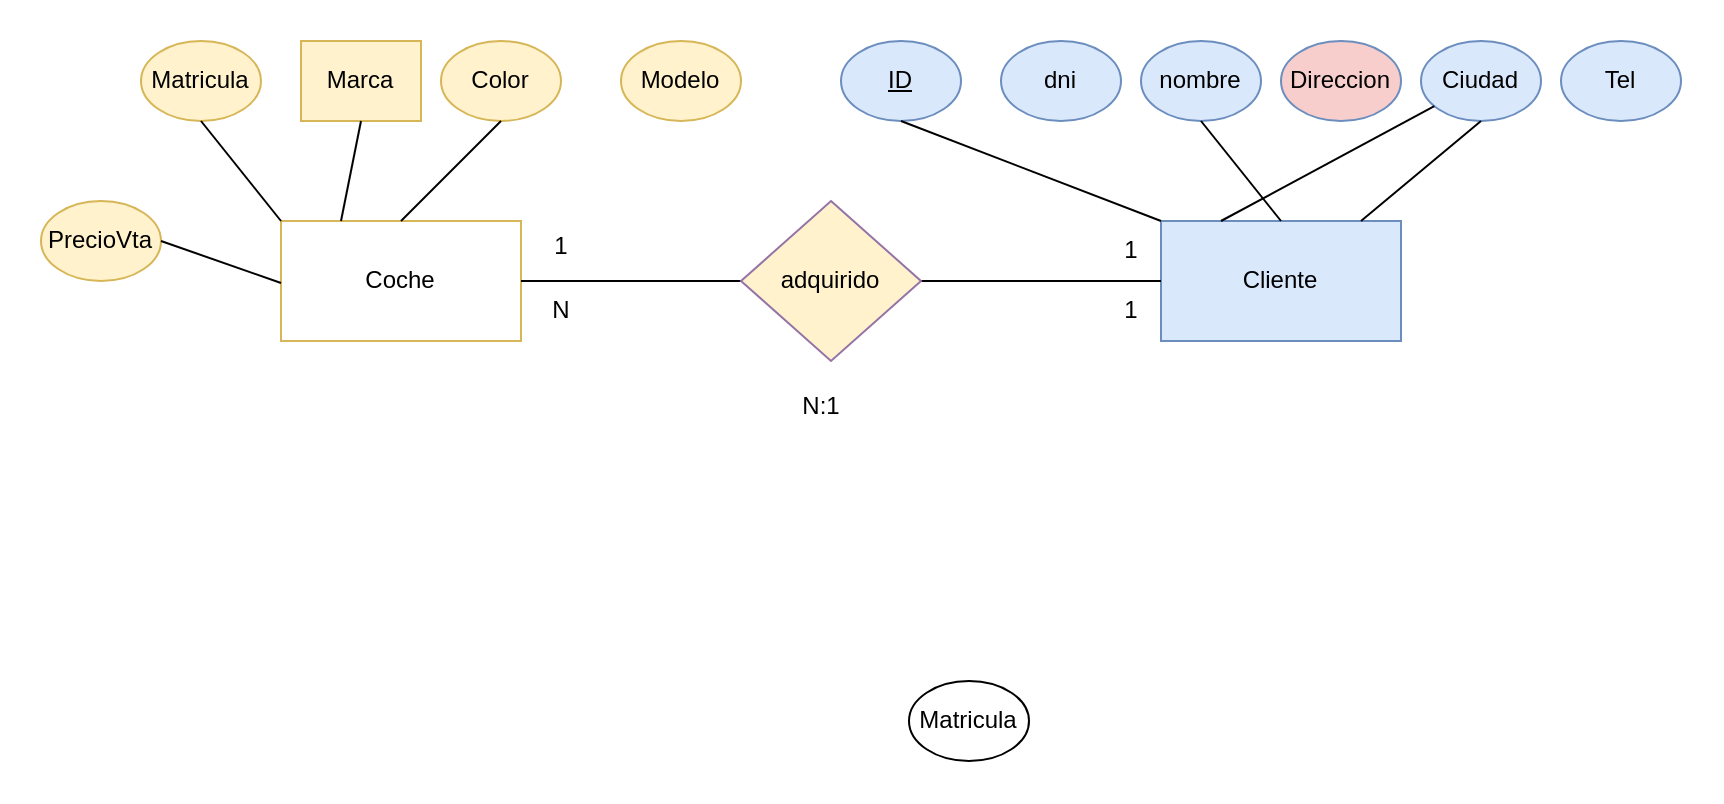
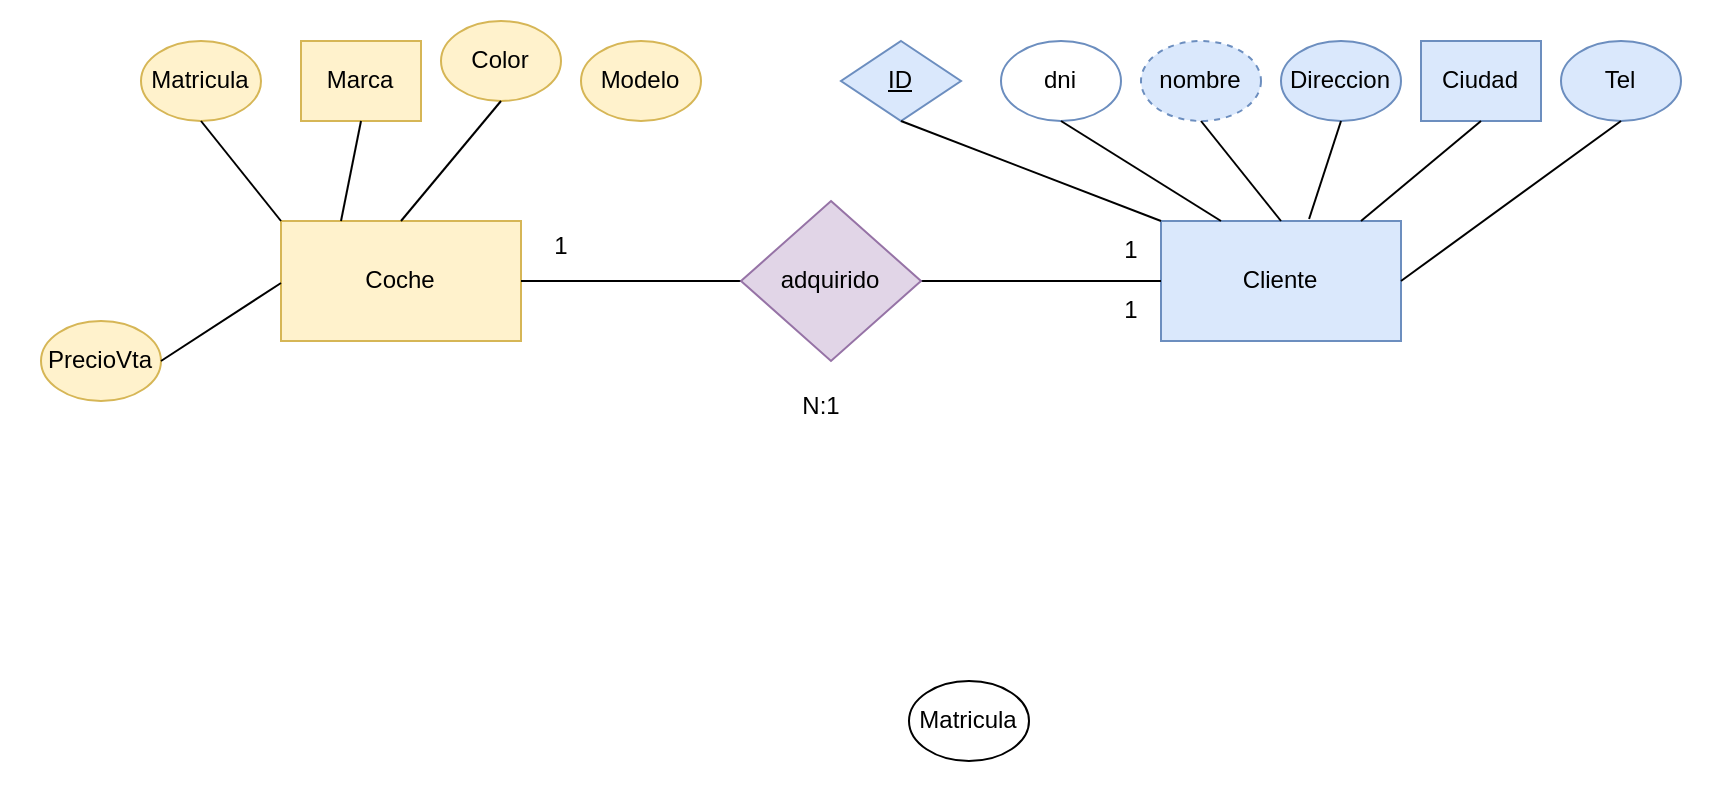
node "Color": moved (501, 81) -> (501, 61)
node "Modelo": moved (681, 81) -> (641, 81)
node "ID": shape ellipse -> diamond
node "dni": fillcolor #dae8fc -> #ffffff
node "nombre": style solid -> dashed
node "Direccion": fillcolor #f8cecc -> #dae8fc
node "Ciudad": shape ellipse -> rectangle
edge "Ciudad" -- "Cliente": now "dni" -- "Cliente"
edge "Direccion" -- "Cliente": added
edge "Tel" -- "Cliente": added
node "PrecioVta": moved (101, 241) -> (101, 361)
node "Coche": fillcolor #ffffff -> #fff2cc
node "adquirido": fillcolor #fff2cc -> #e1d5e7
node "N": removed
